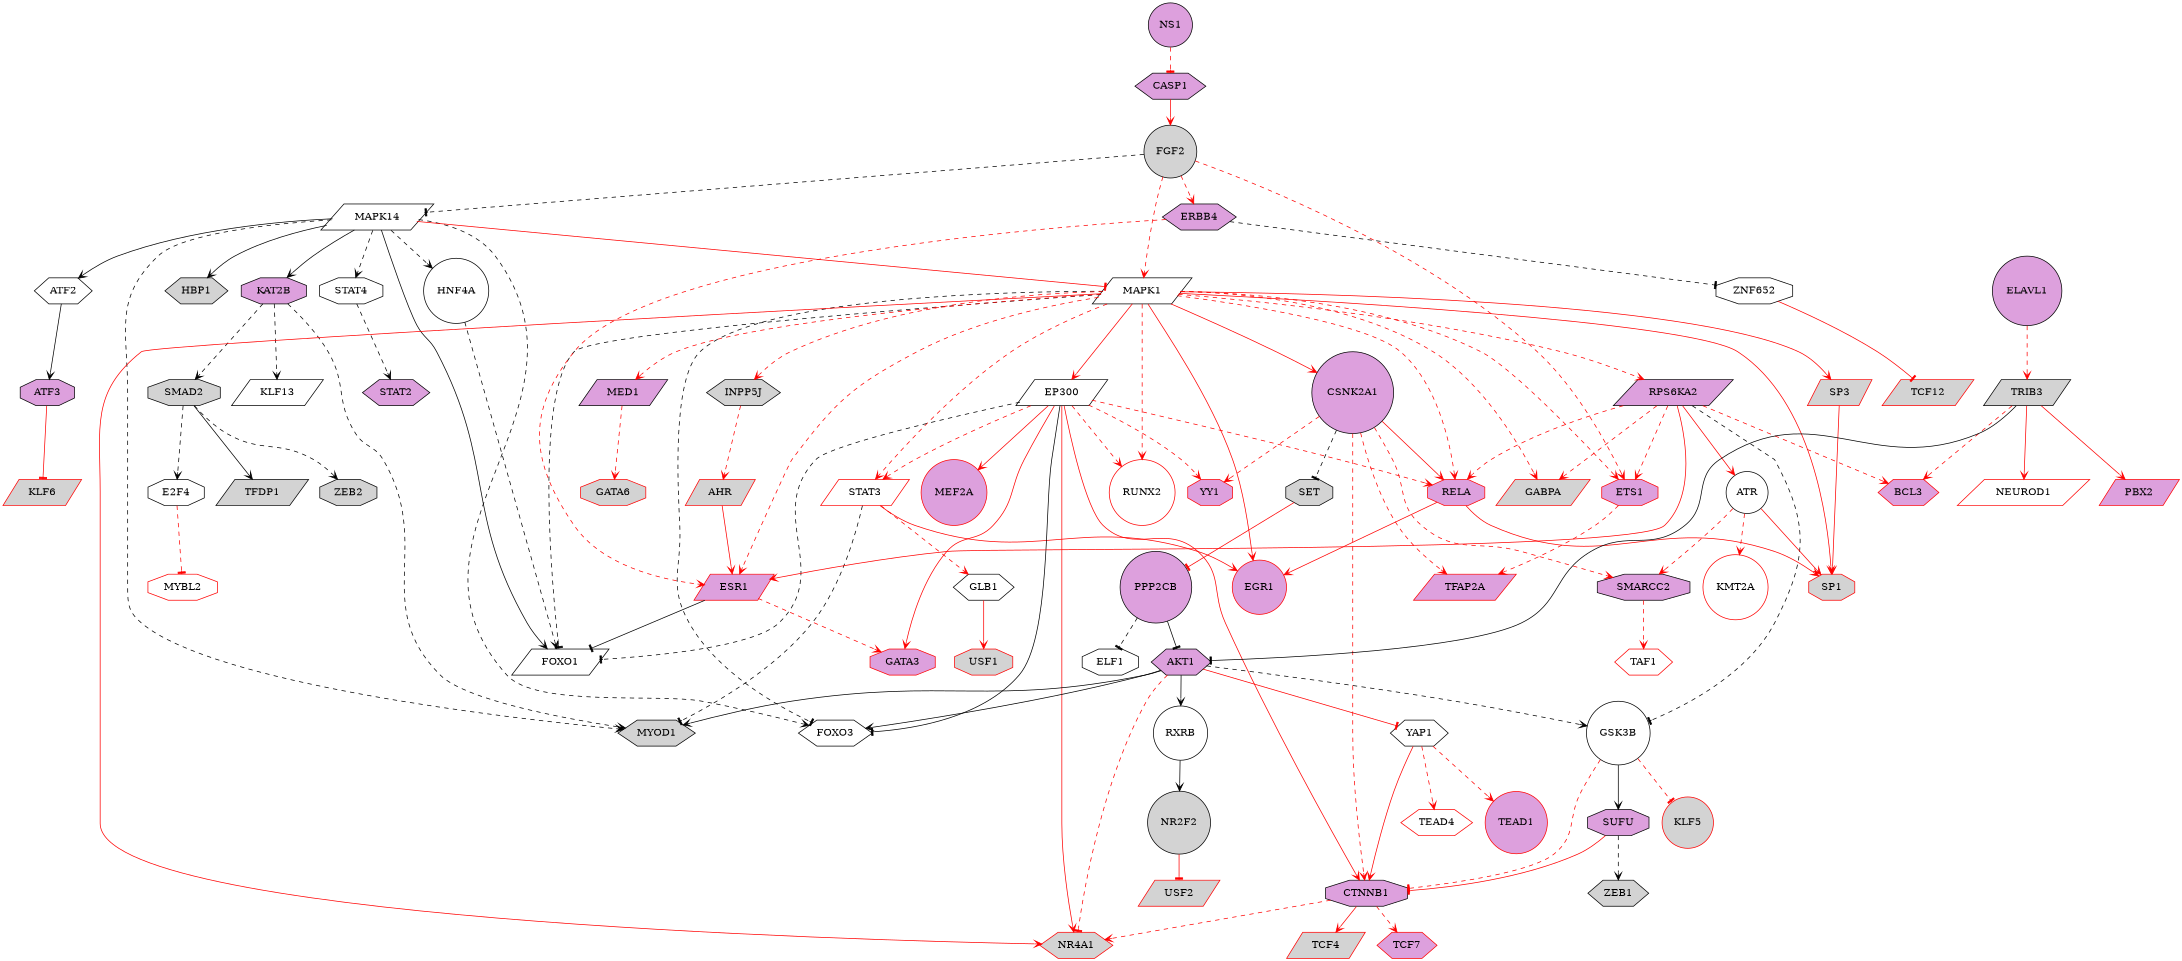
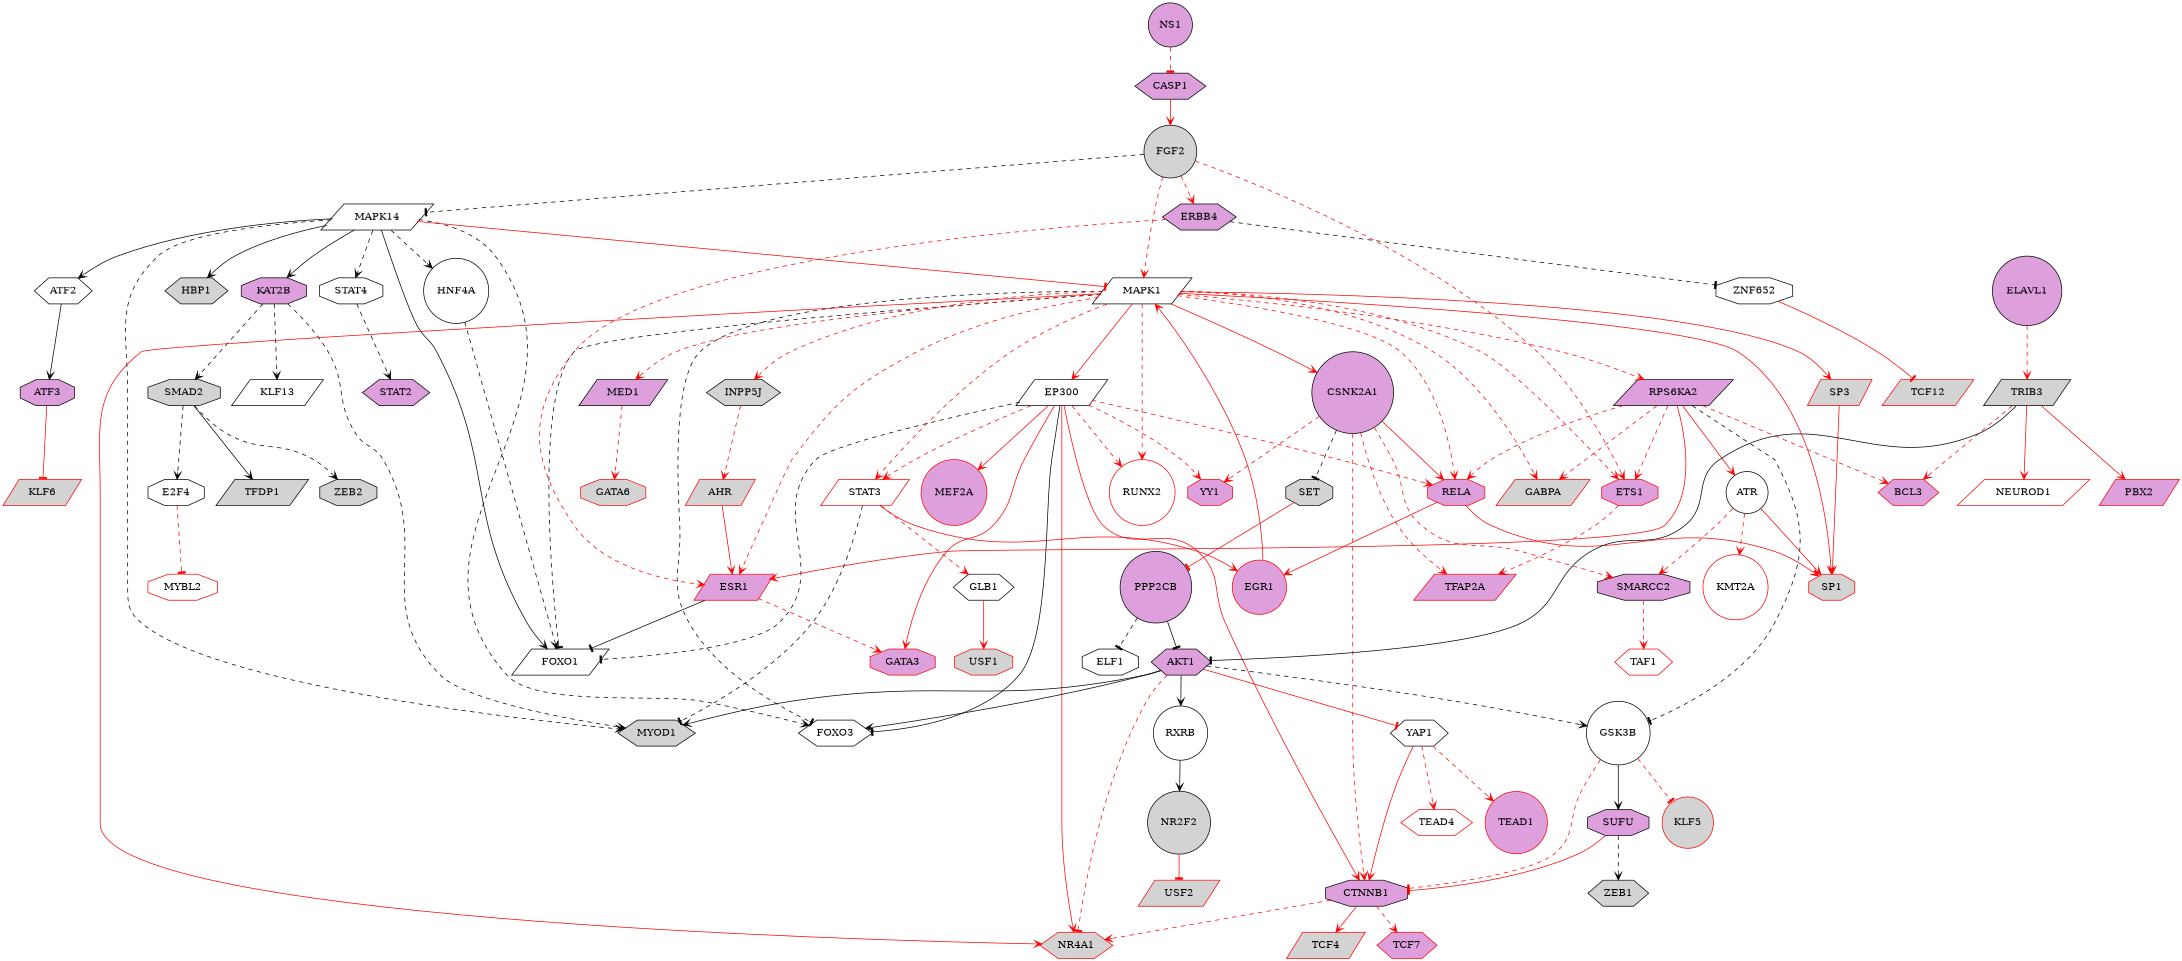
edge "MAPK1" -> "EGR1": reversed
